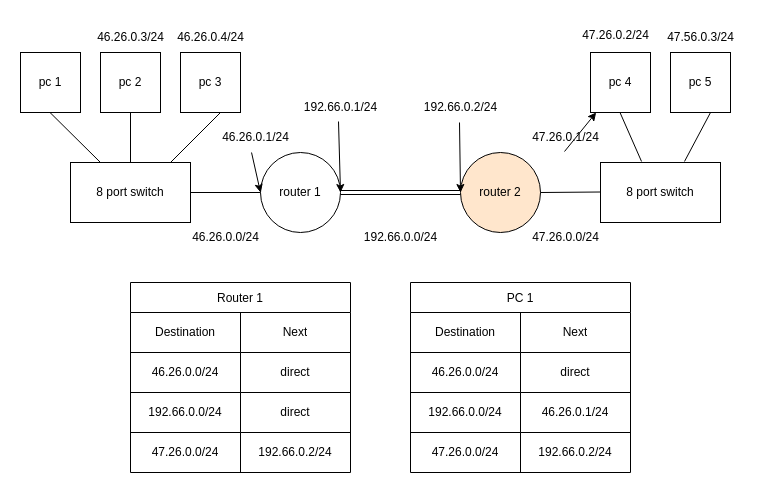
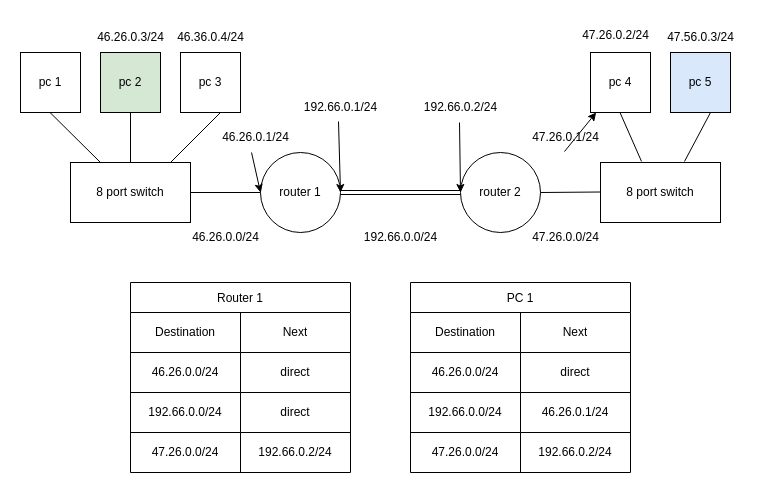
node "46.26.0.4/24": label "46.26.0.4/24" -> "46.36.0.4/24"
node "pc 2": fillcolor #ffffff -> #d5e8d4
node "pc 5": fillcolor #ffffff -> #dae8fc
node "router 2": fillcolor #ffe6cc -> #ffffff
